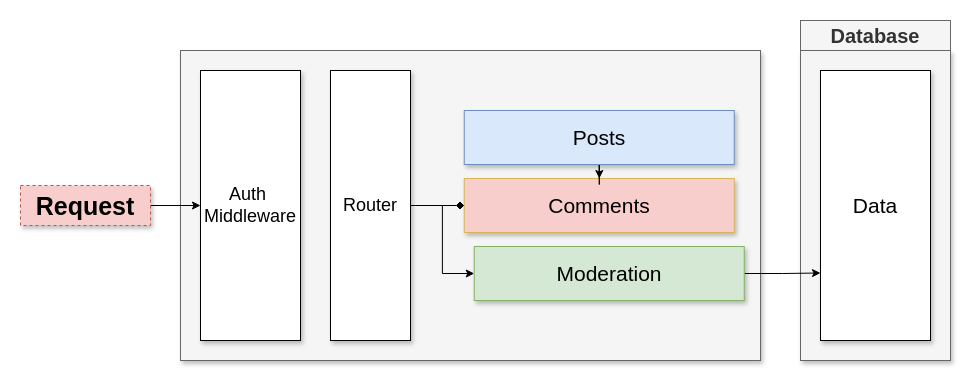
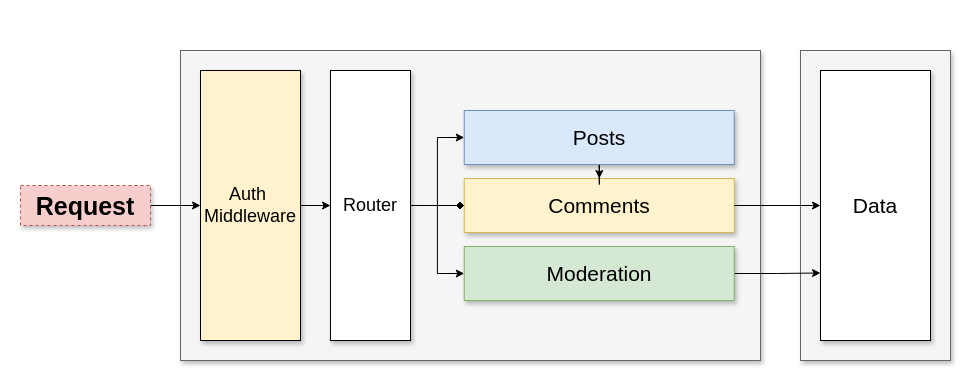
node "Database": removed
edge "Router" -> "Posts": added
node "Auth Middleware": fillcolor #ffffff -> #fff2cc
edge "Auth Middleware" -> "Router": added
node "Comments": fillcolor #f8cecc -> #fff2cc
edge "Comments" -> "Data": added
node "Moderation": moved (609, 274) -> (599, 274)
